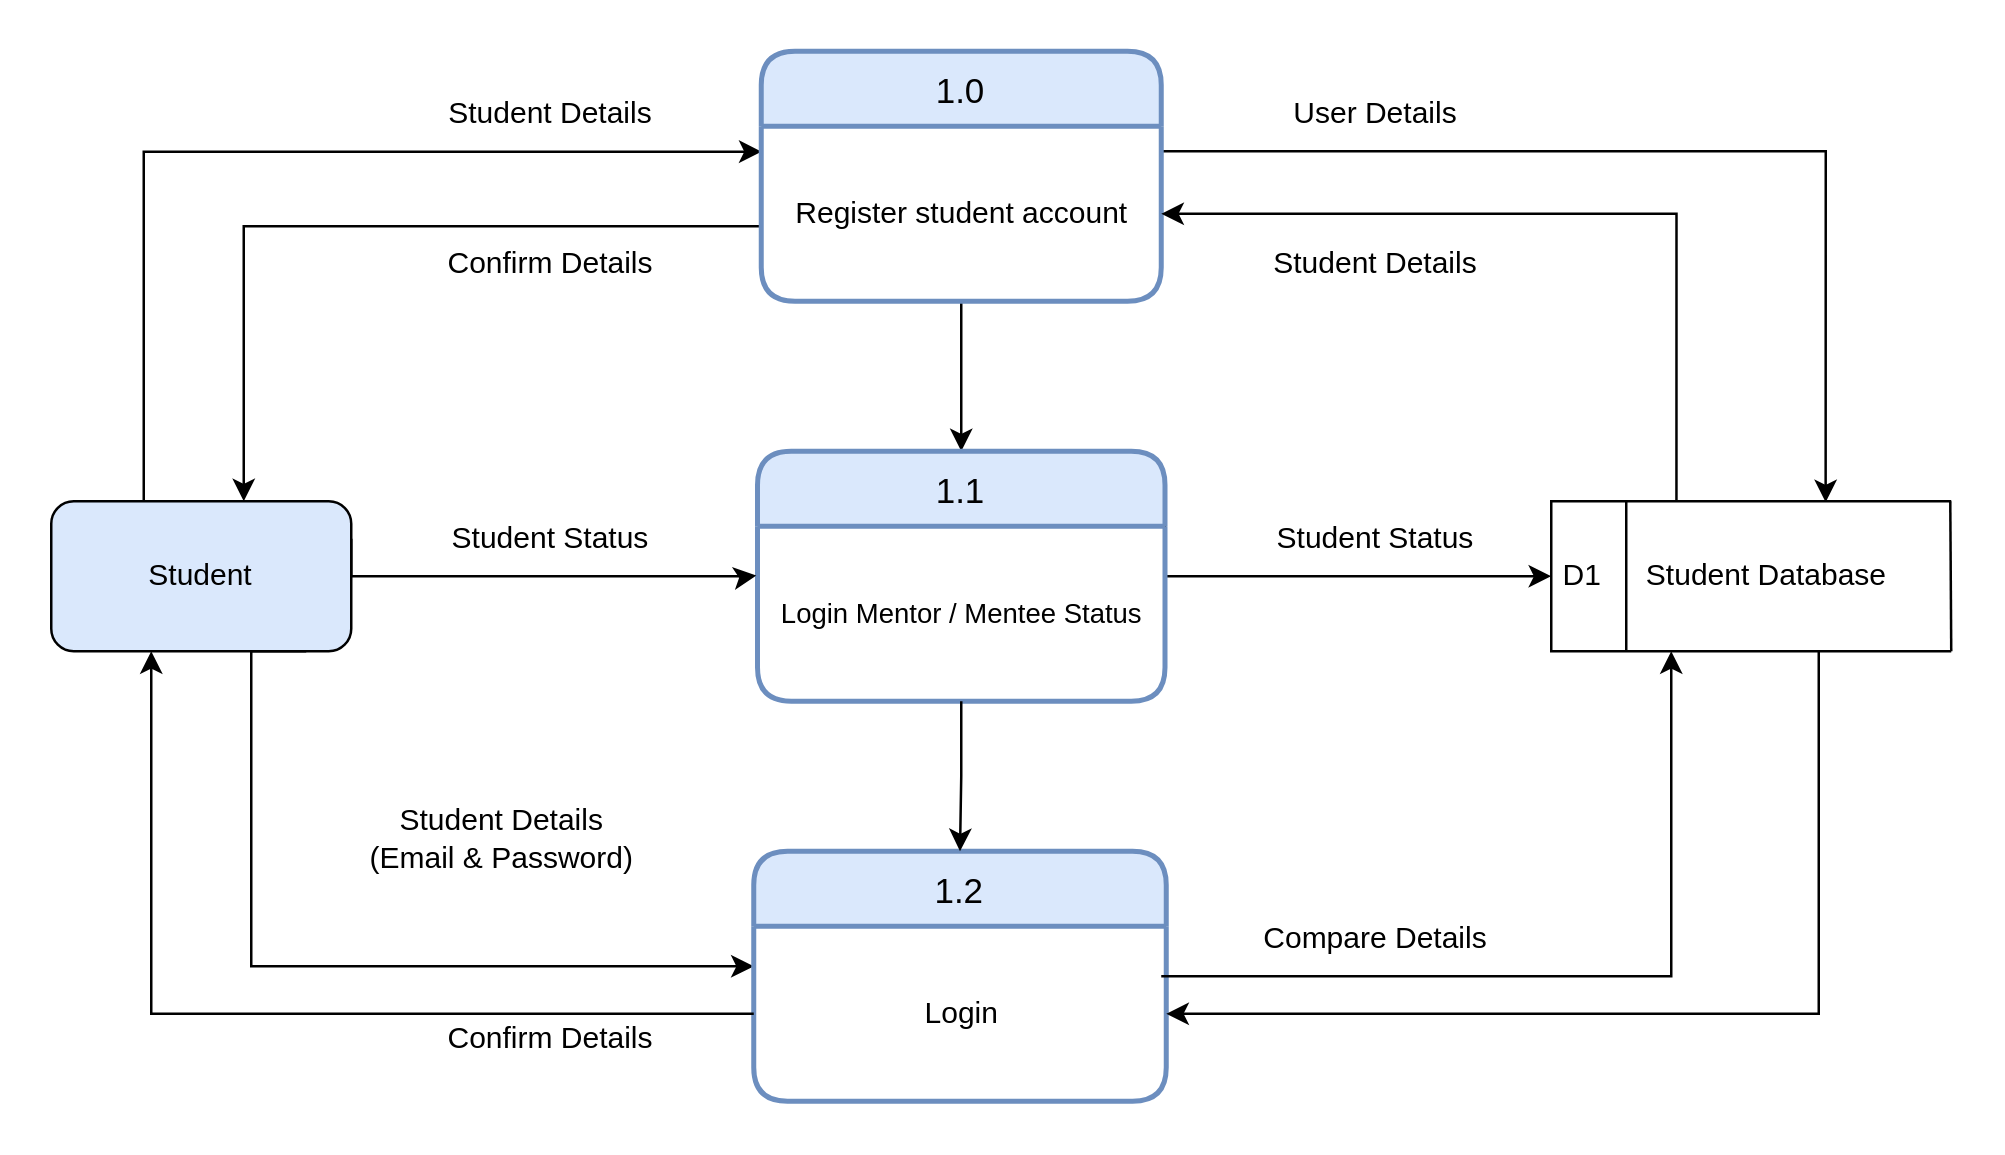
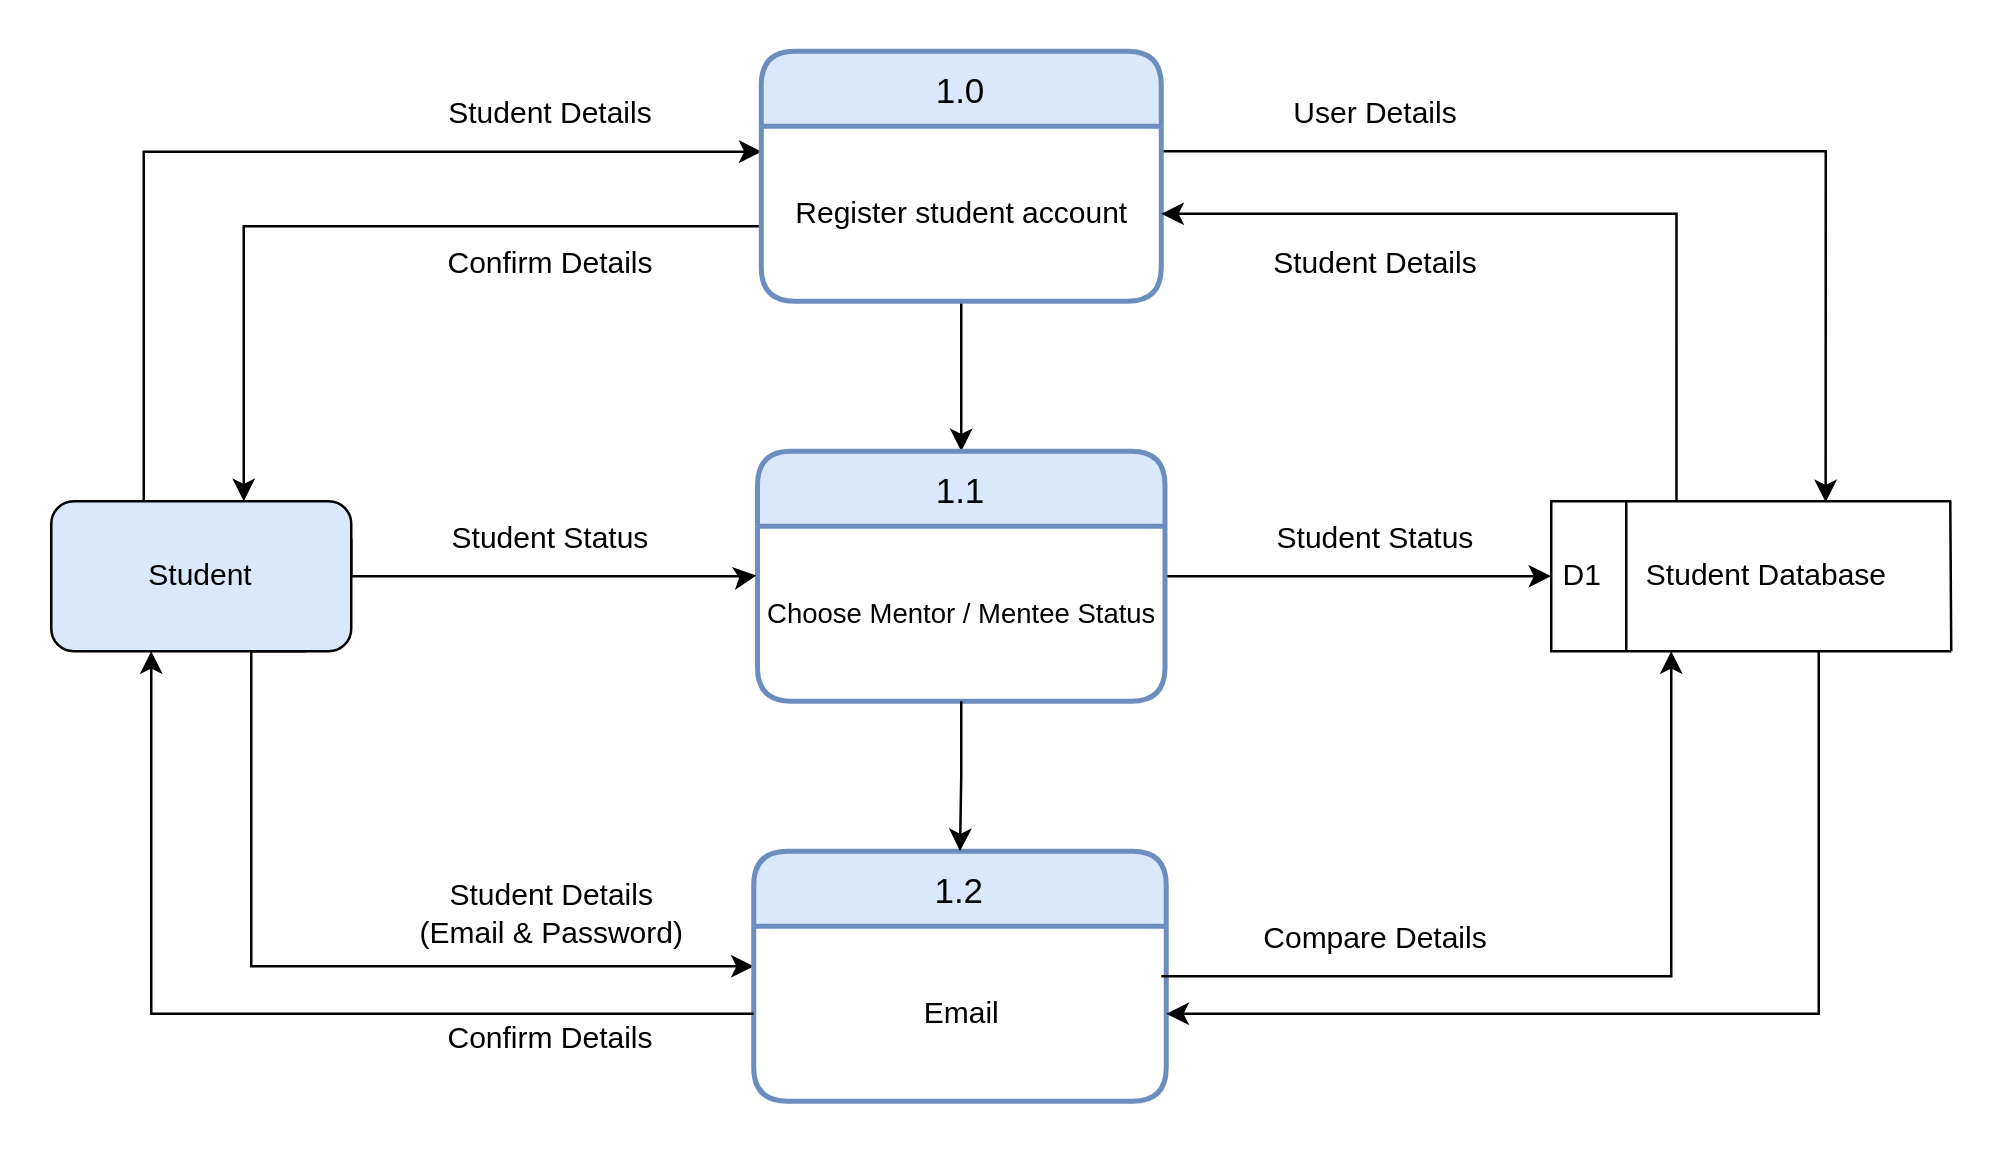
node "Login Mentor / Mentee Status": label "Login Mentor / Mentee Status" -> "Choose Mentor / Mentee Status"
node "Student Details (Email & Password)": moved (501, 839) -> (551, 914)
node "Login": label "Login" -> "Email"
